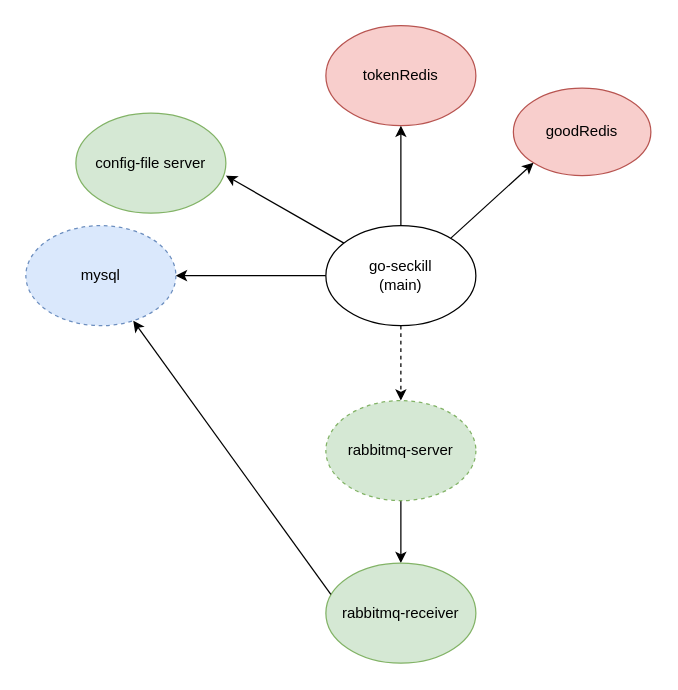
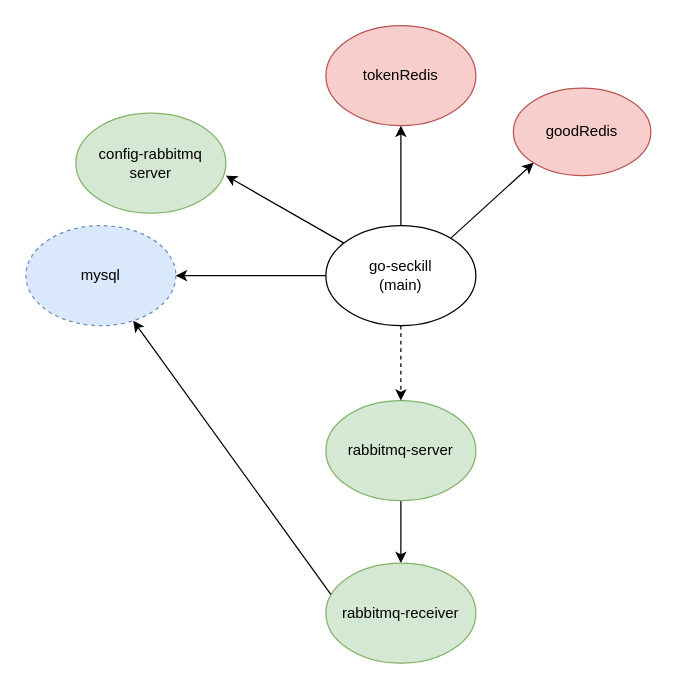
node "config-file server": label "config-file server" -> "config-rabbitmq server"
node "rabbitmq-server": style dashed -> solid
